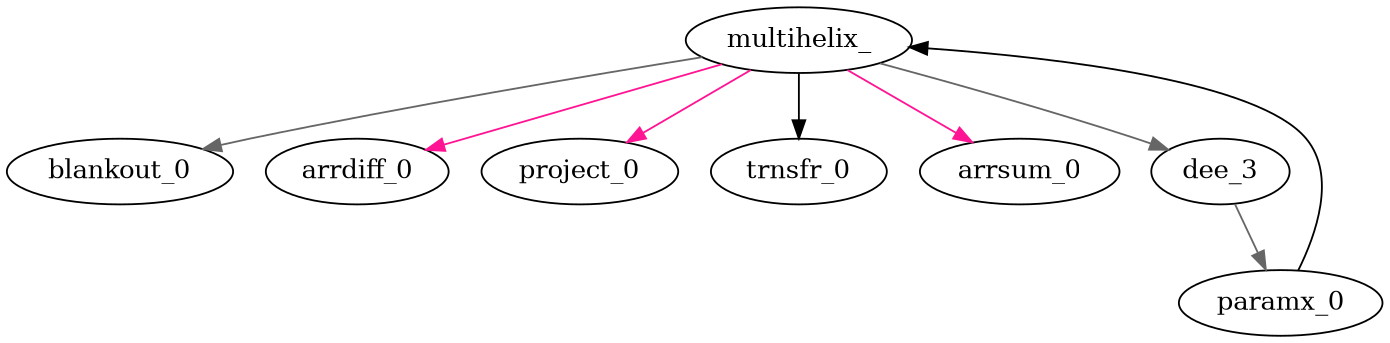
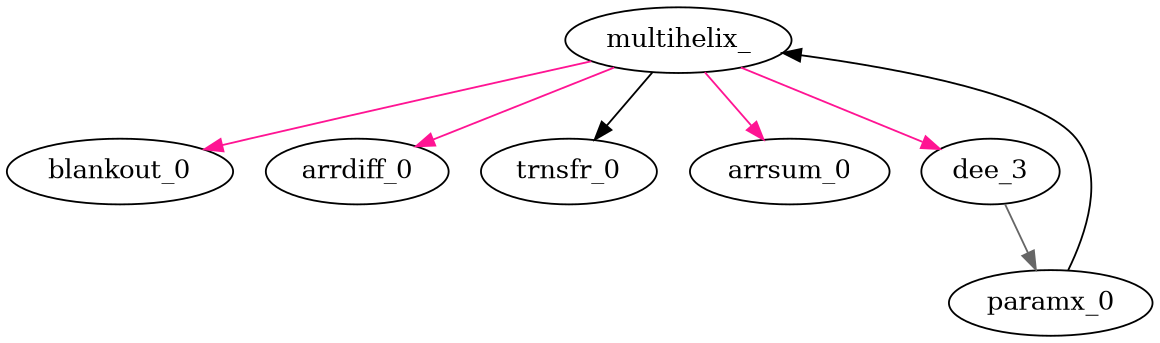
edge "multihelix_" -> "blankout_0": color gray40 -> deeppink
edge "multihelix_" -> "dee_3": color gray40 -> deeppink
node "project_0": removed
